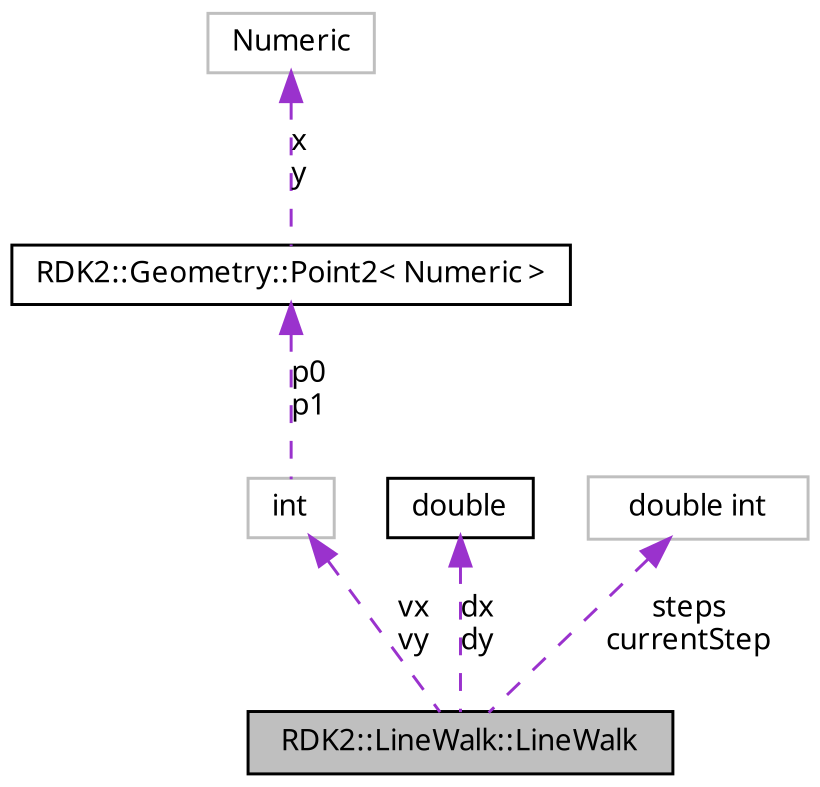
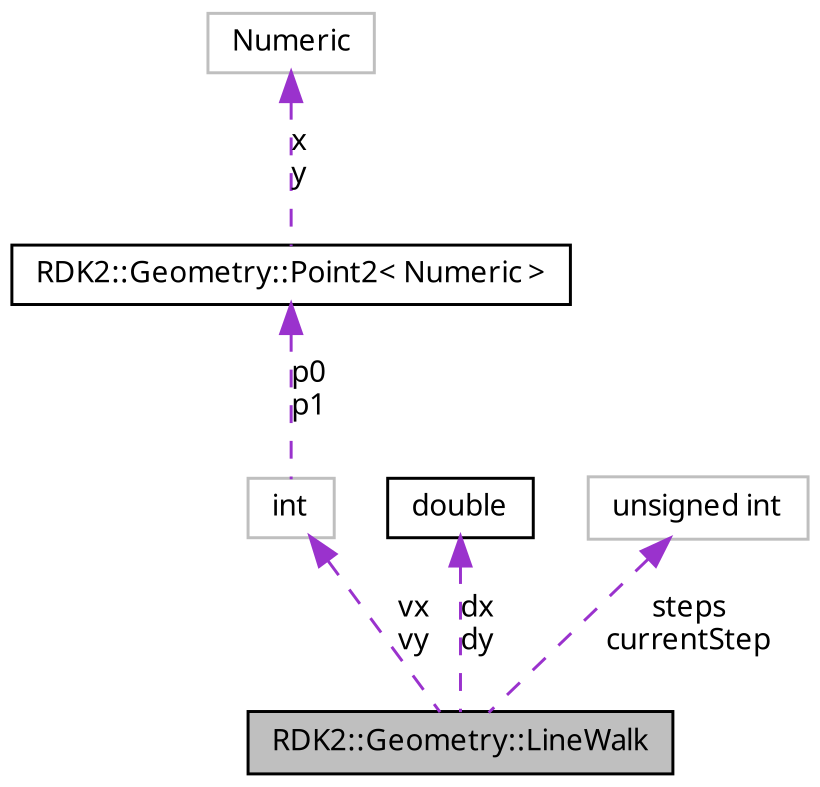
node "double int": label "double int" -> "unsigned int"
node "RDK2::LineWalk::LineWalk": label "RDK2::LineWalk::LineWalk" -> "RDK2::Geometry::LineWalk"
